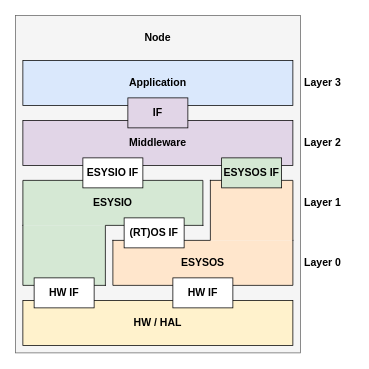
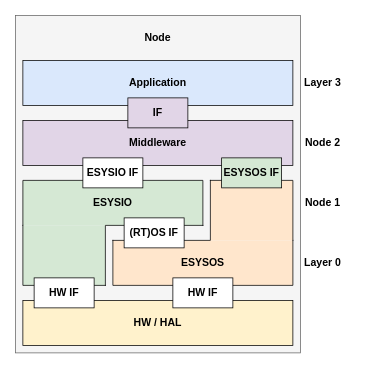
node "Layer 2": label "Layer 2" -> "Node 2"
node "Layer 1": label "Layer 1" -> "Node 1"
